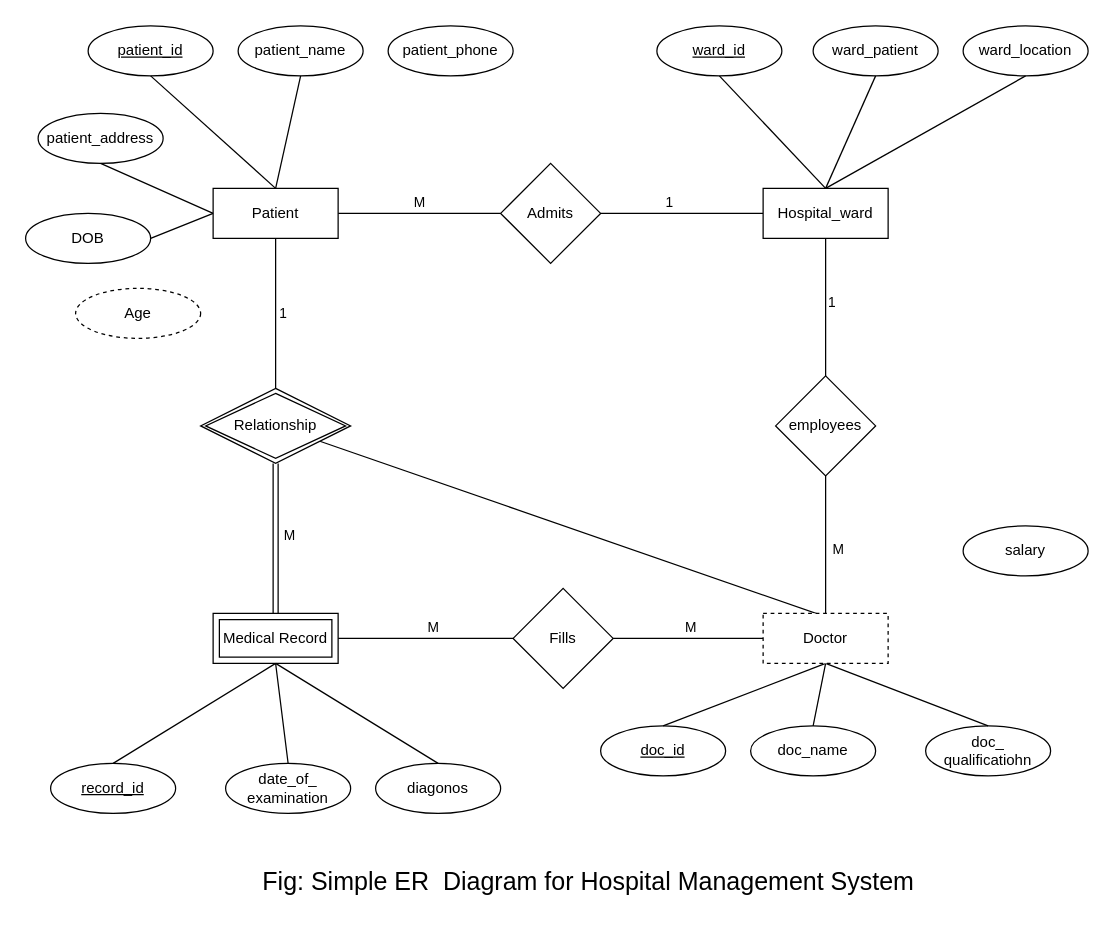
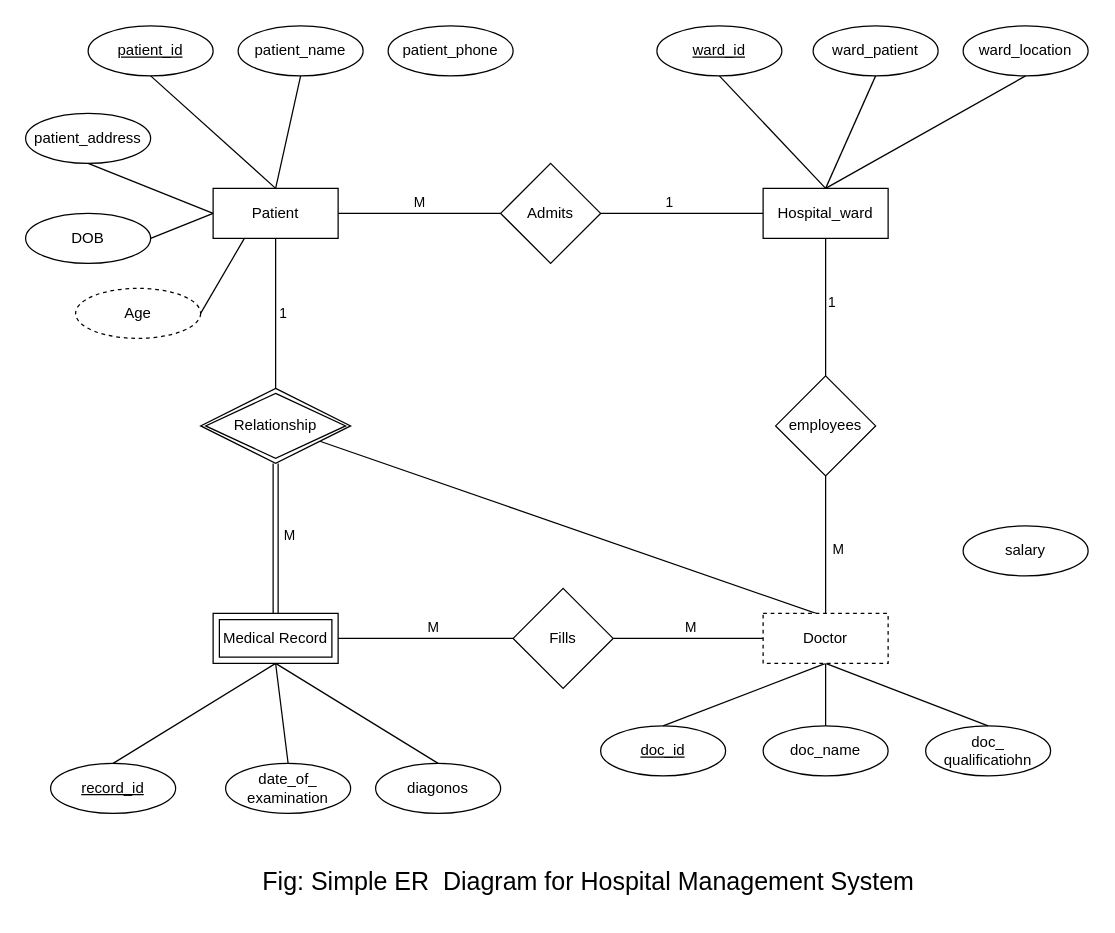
node "patient_address": moved (101, 138) -> (88, 138)
edge "Patient" -- "Age": added
node "doc_name": moved (813, 751) -> (826, 751)
